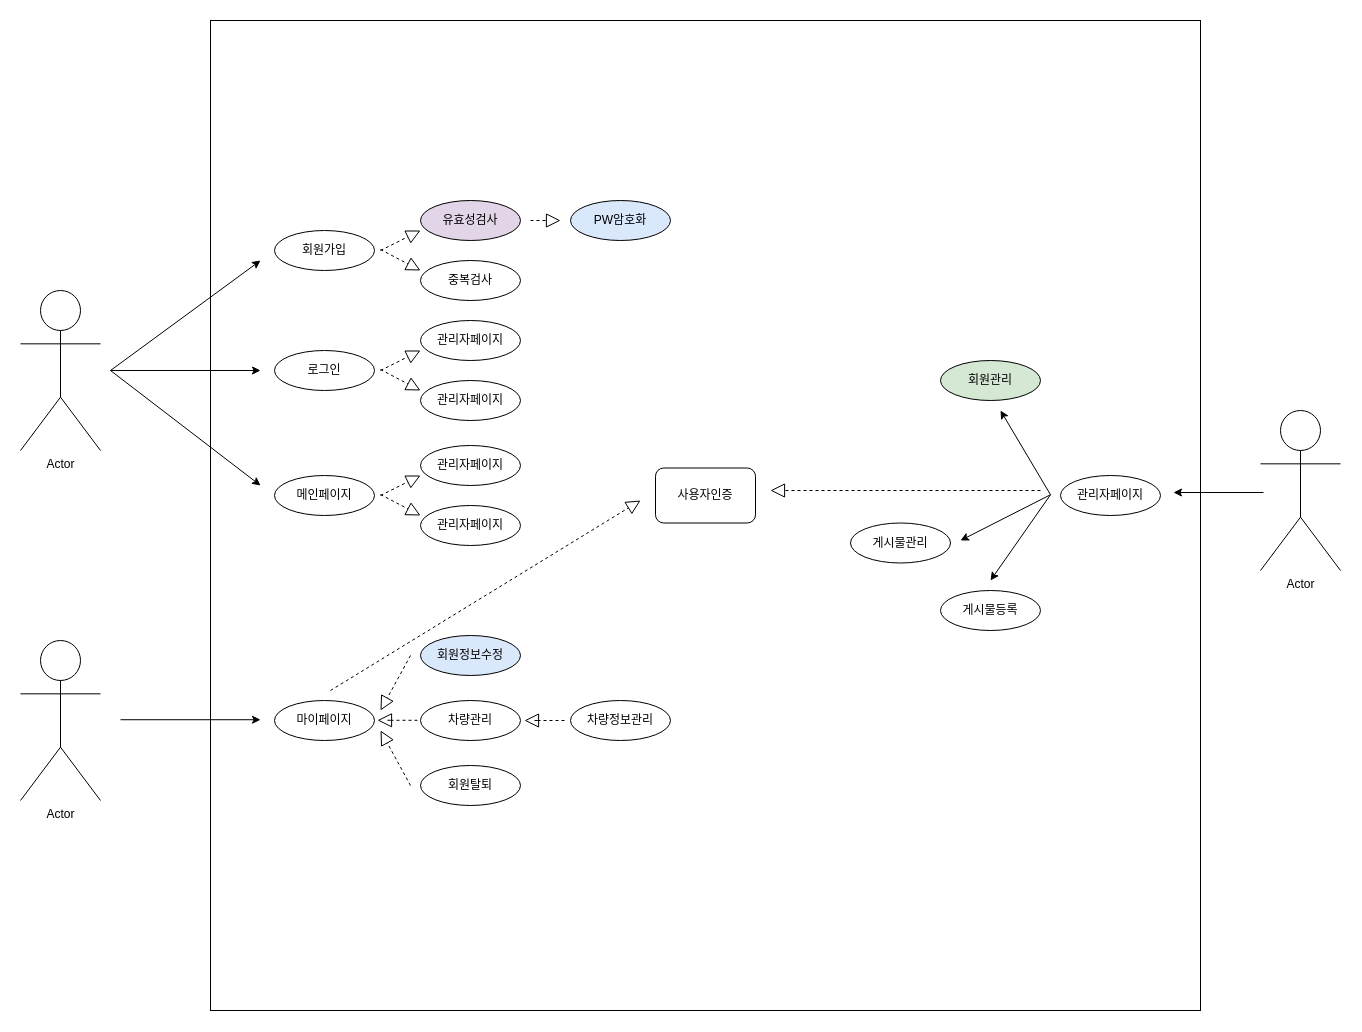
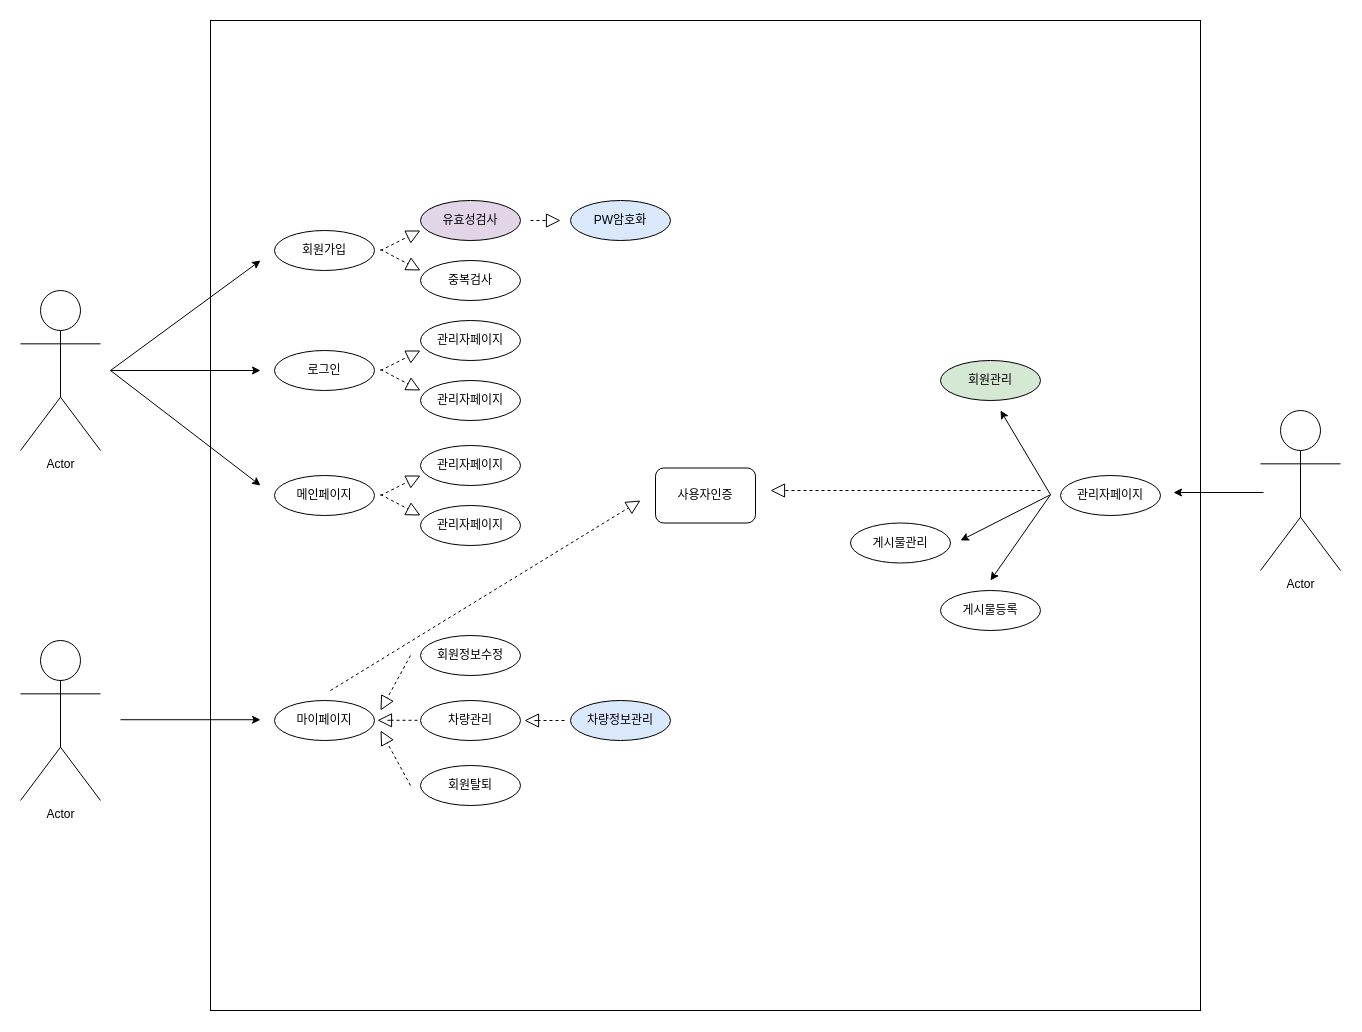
node "회원정보수정": fillcolor #dae8fc -> #ffffff
node "차량정보관리": fillcolor #ffffff -> #dae8fc
